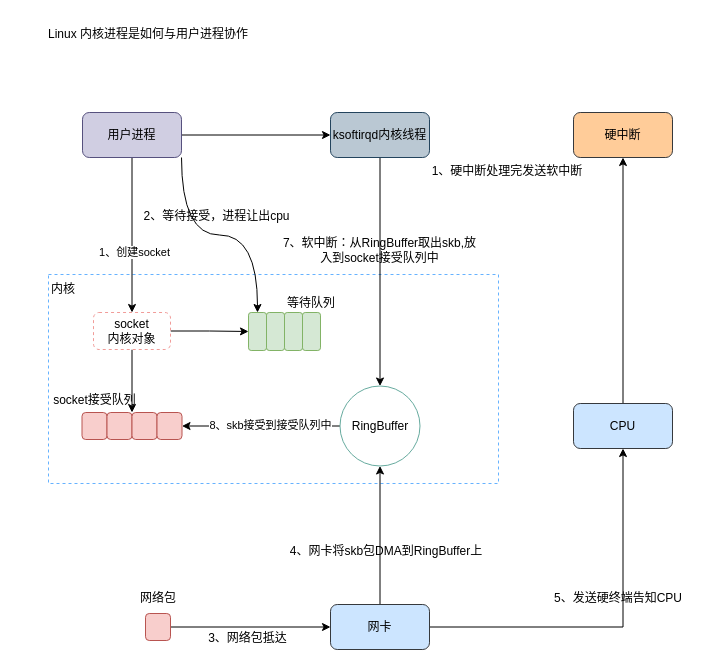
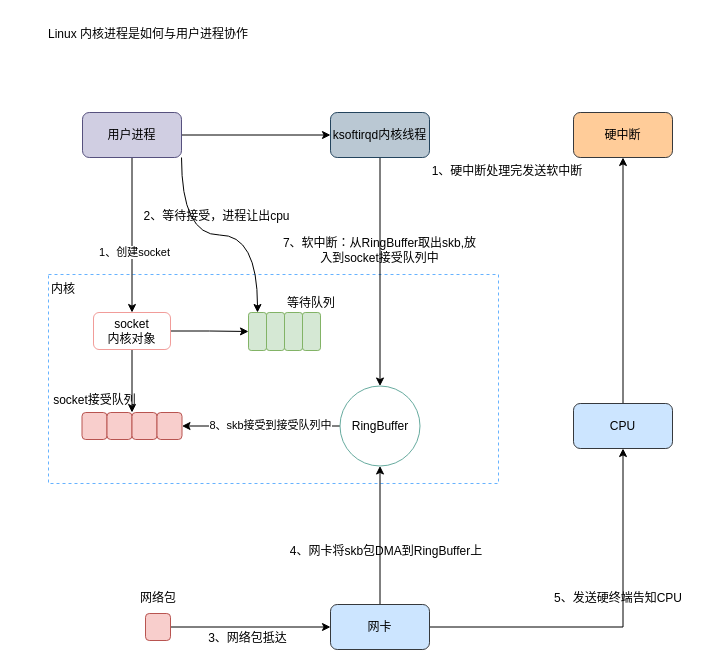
node "socket 内核对象": style dashed -> solid
